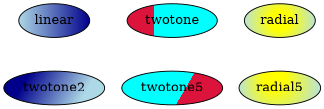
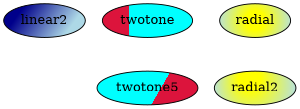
node "linear": removed
node "twotone2": label "twotone2" -> "linear2"
node "radial5": label "radial5" -> "radial2"
